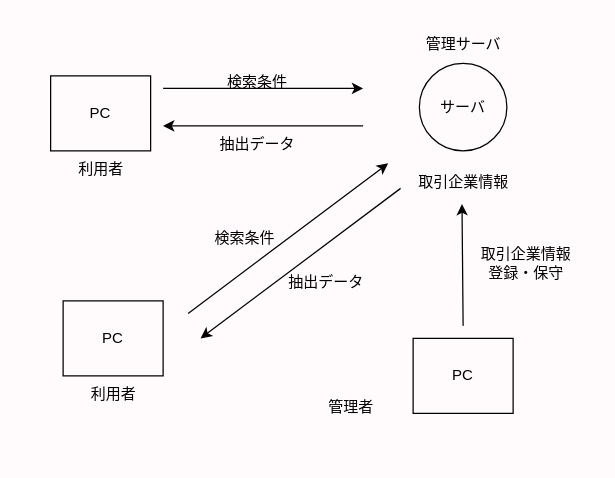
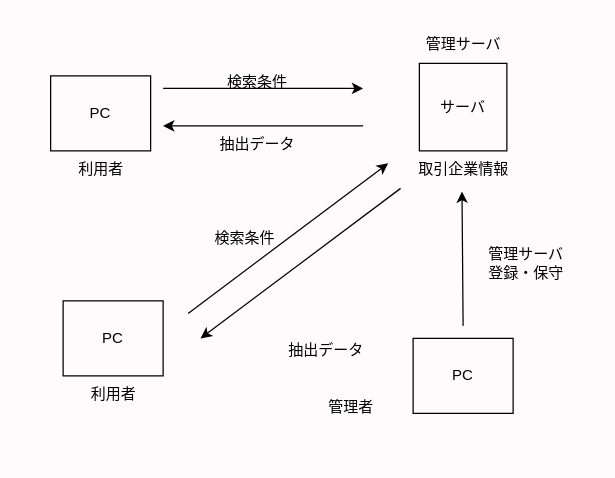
node "サーバ": shape ellipse -> rectangle
node "取引企業情報": moved (463, 182) -> (463, 169)
node "取引企業情報 登録・保守": label "取引企業情報 登録・保守" -> "管理サーバ 登録・保守"
node "抽出データ": moved (326, 282) -> (326, 351)
